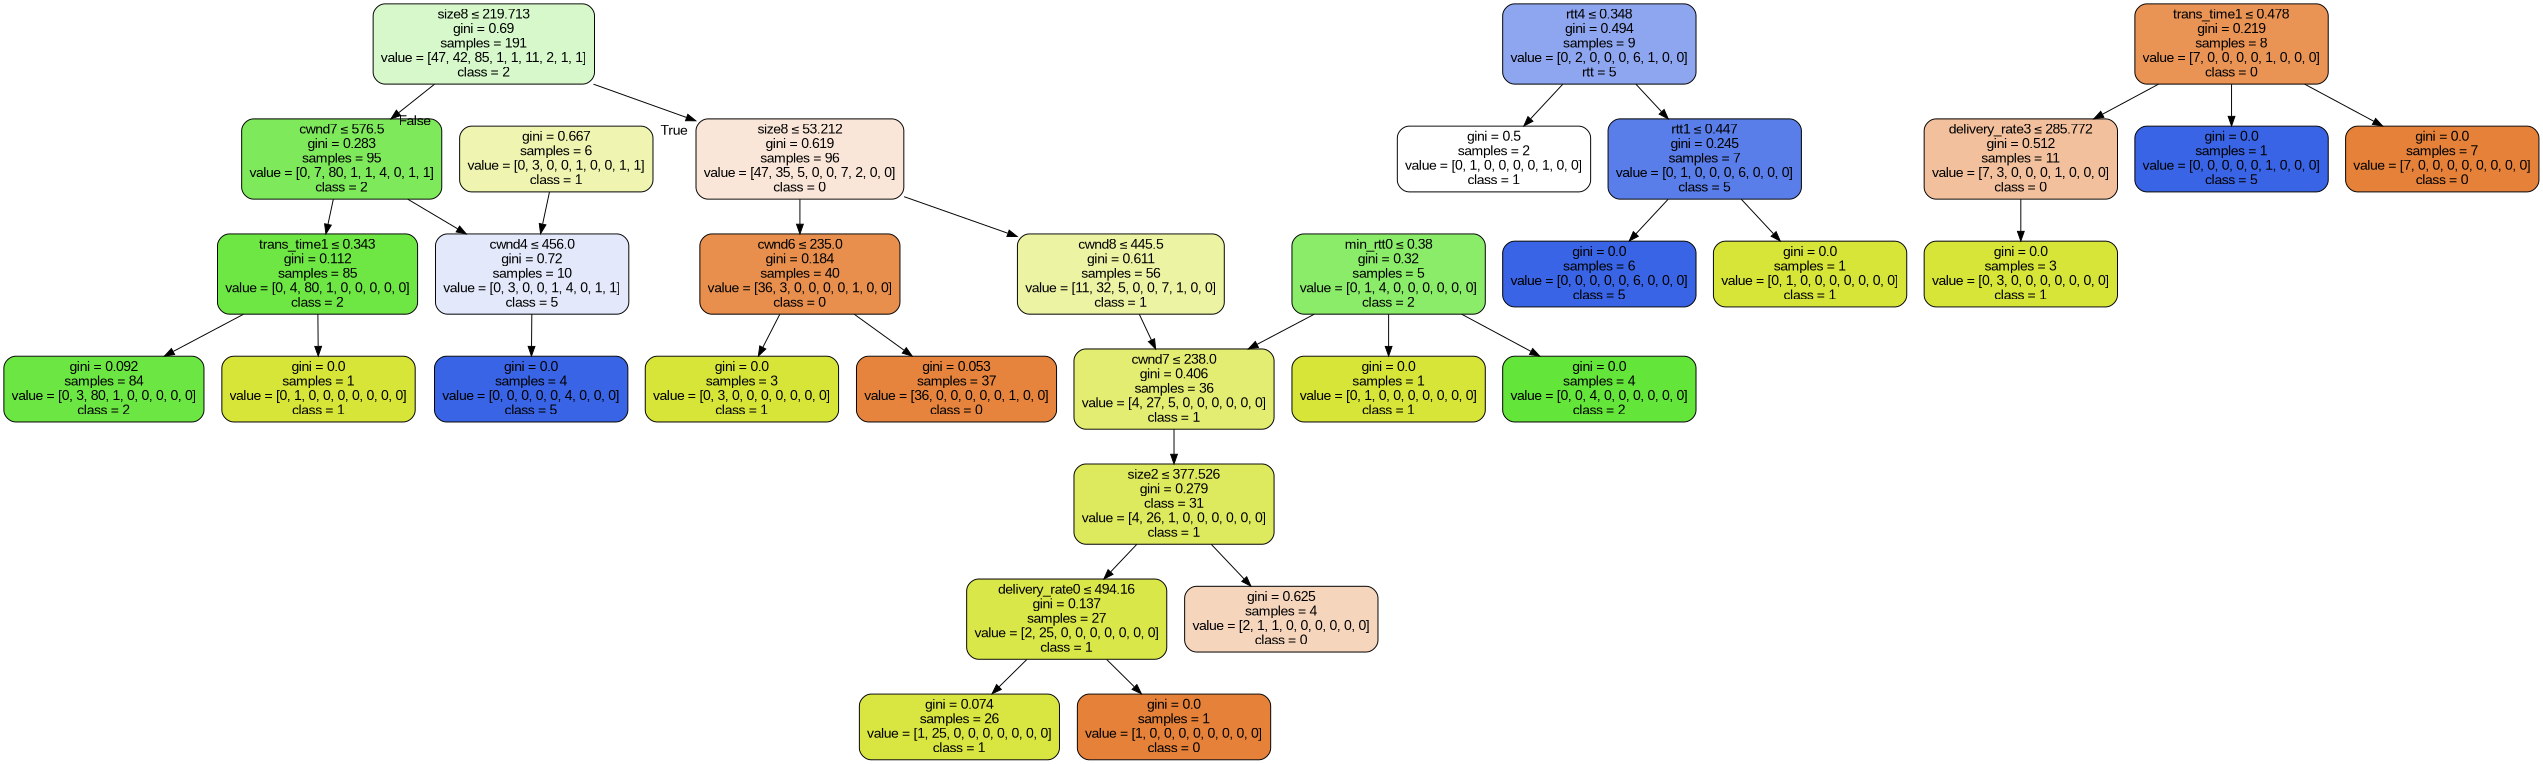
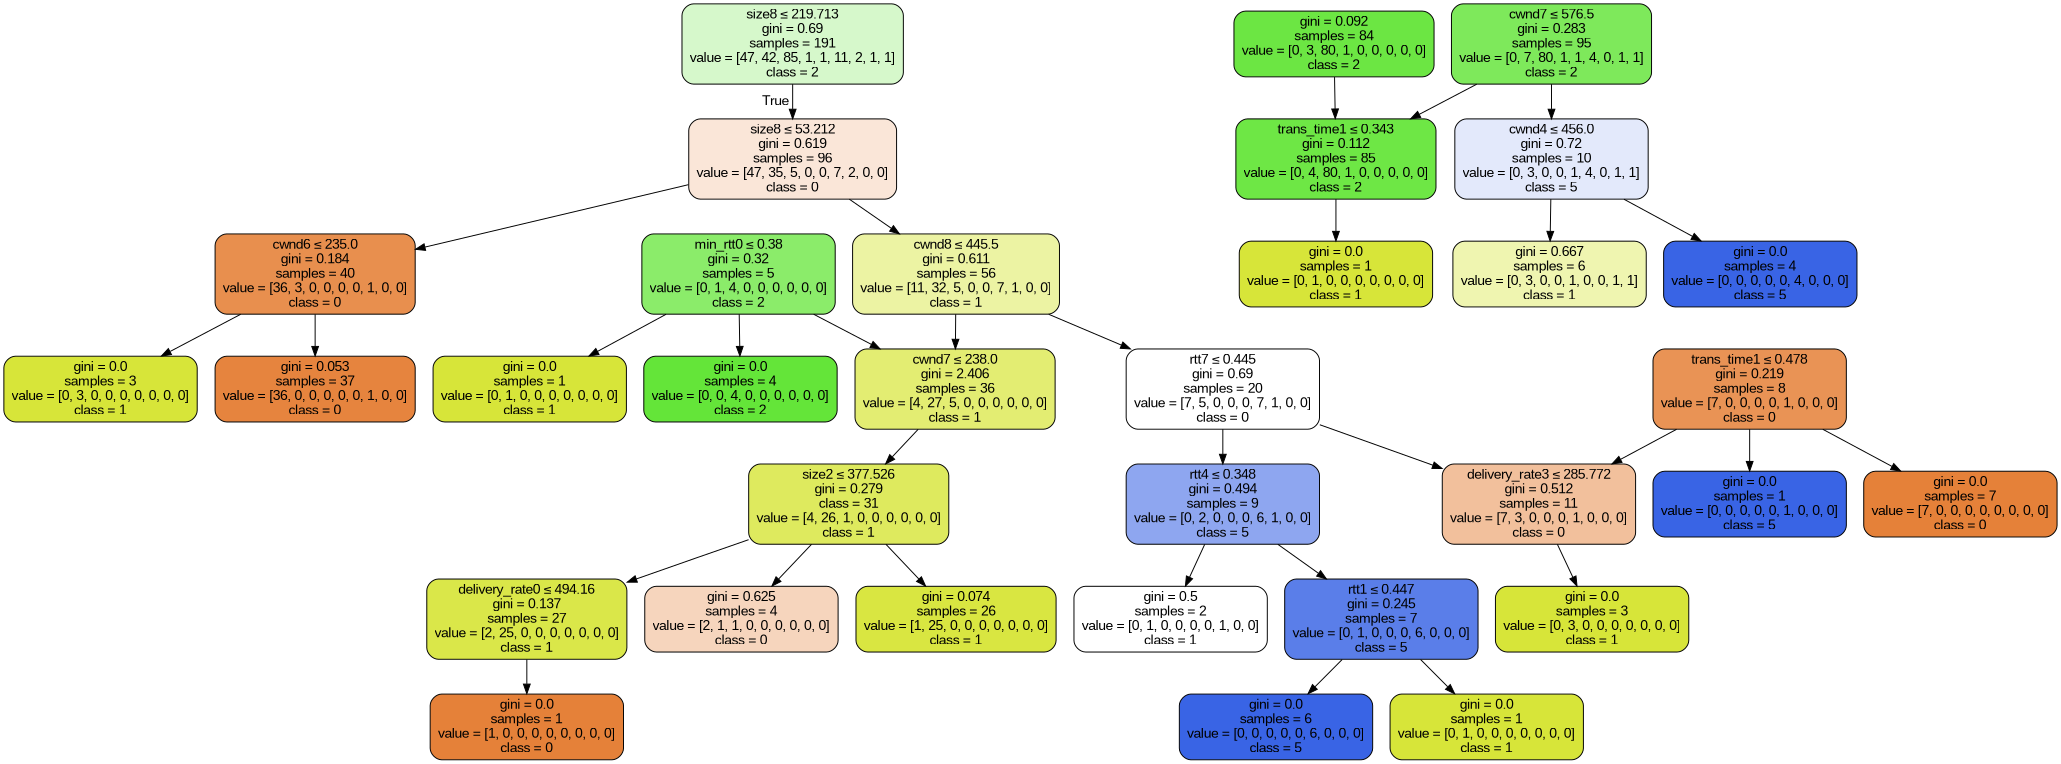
node "rtt4 ≤ 0.348": text "rtt = 5" -> "class = 5"
edge "size8 ≤ 219.713" -> "cwnd7 ≤ 576.5": removed
edge "gini = 0.667" -> "cwnd4 ≤ 456.0": reversed
edge "trans_time1 ≤ 0.343" -> "gini = 0.092": reversed
node "cwnd7 ≤ 238.0": text "gini = 0.406" -> "gini = 2.406"
node "rtt7 ≤ 0.445": added
edge "delivery_rate0 ≤ 494.16" -> "gini = 0.074": now "size2 ≤ 377.526" -> "gini = 0.074"
